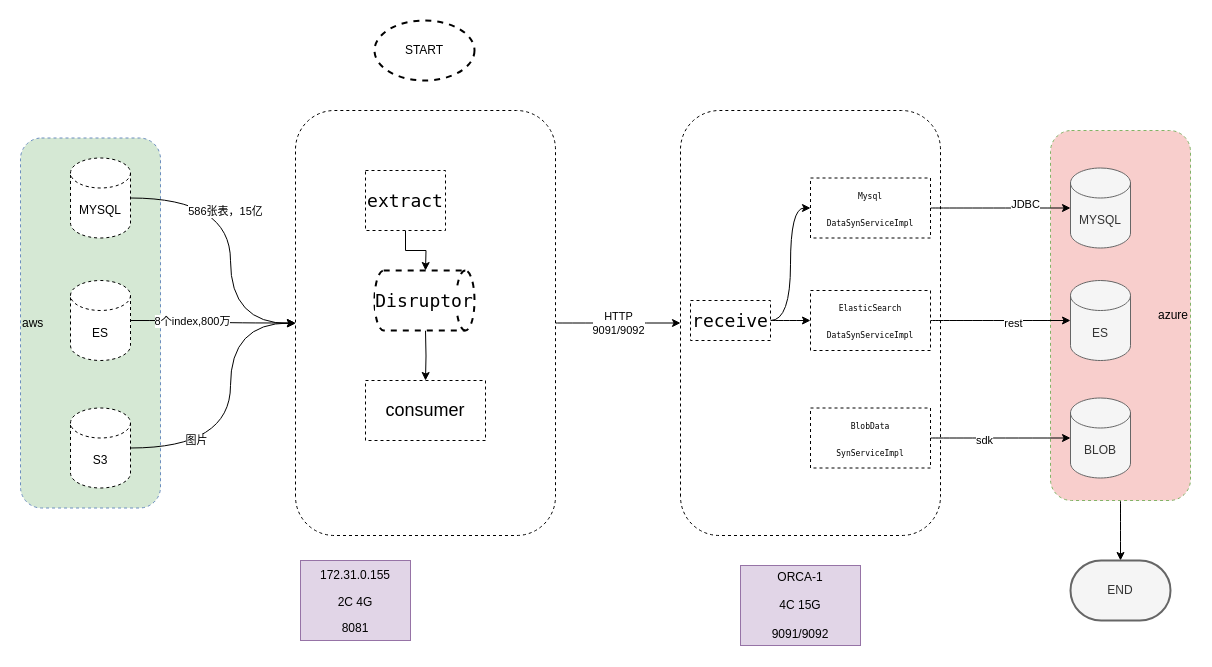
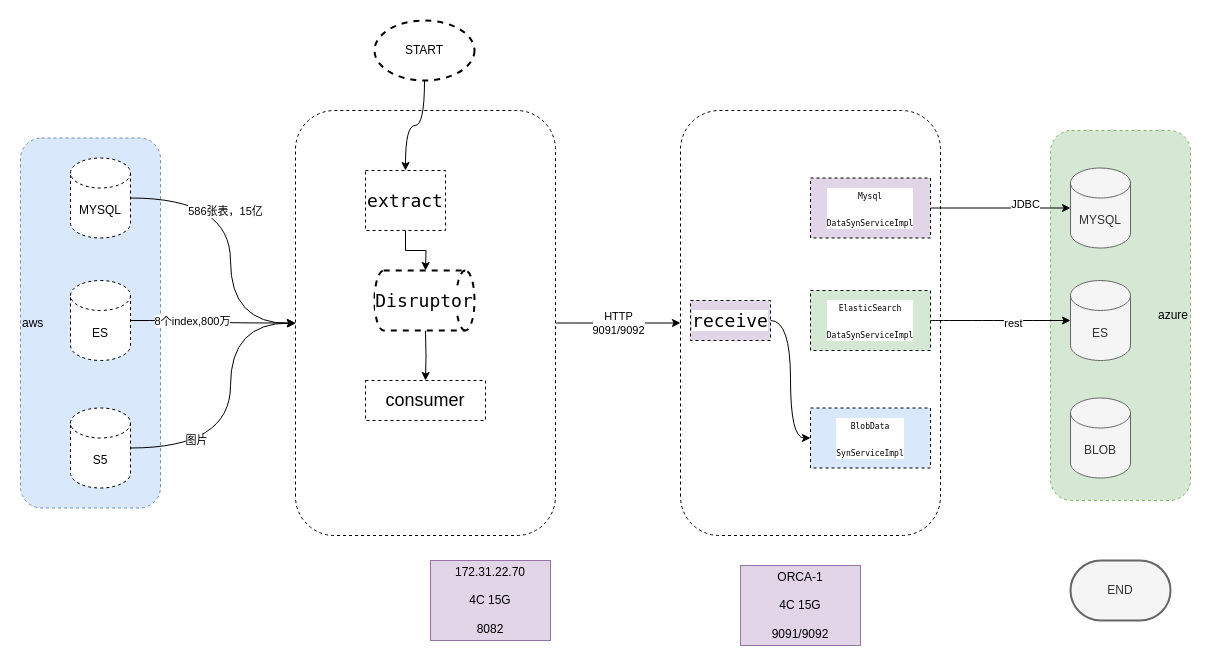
edge "START" -> "extract": added
node "MysqlDataSynServiceImpl": fillcolor #ffffff -> #e1d5e7
edge "receive" -> "MysqlDataSynServiceImpl": removed
node "azure": fillcolor #f8cecc -> #d5e8d4
node "receive": fillcolor #ffffff -> #e1d5e7
edge "receive" -> "ElasticSearchDataSynServiceImpl": removed
node "ElasticSearchDataSynServiceImpl": fillcolor #ffffff -> #d5e8d4
node "aws": fillcolor #d5e8d4 -> #dae8fc
edge "receive" -> "BlobDataSynServiceImpl": added
node "consumer": size 120x60 -> 120x40
node "BlobDataSynServiceImpl": fillcolor #ffffff -> #dae8fc
edge "BlobDataSynServiceImpl" -> "BLOB": removed, label "sdk"
node "S3": label "S3" -> "S5"
edge "azure" -> "END": removed
node "172.31.0.155 2C 4G 8081": removed
node "172.31.22.70 4C 15G 8082": added
